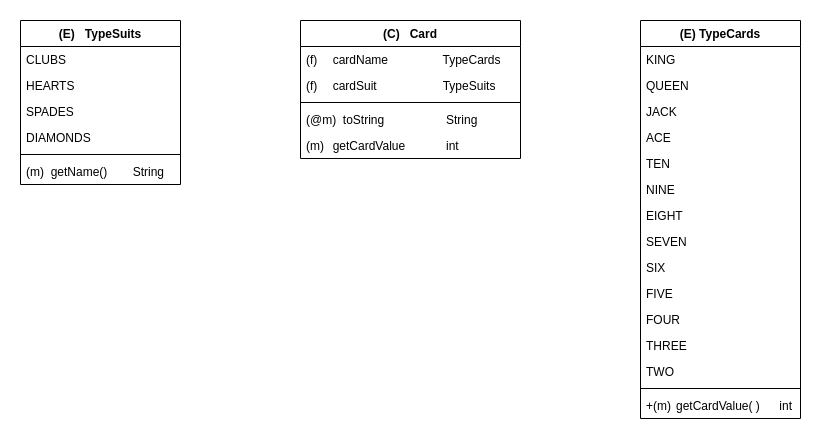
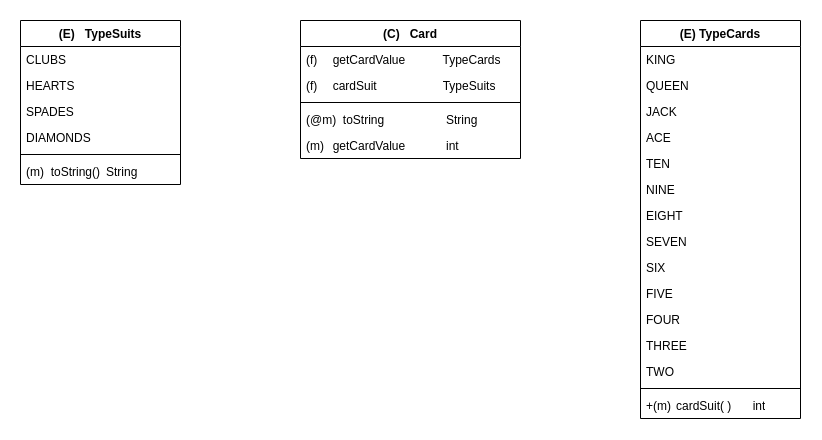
node "(f) cardName TypeCards": label "(f) cardName TypeCards" -> "(f) getCardValue TypeCards"
node "(m) getName() String": label "(m) getName() String" -> "(m) toString() String"
node "+(m) getCardValue( ) int": label "+(m) getCardValue( ) int" -> "+(m) cardSuit( ) int"
